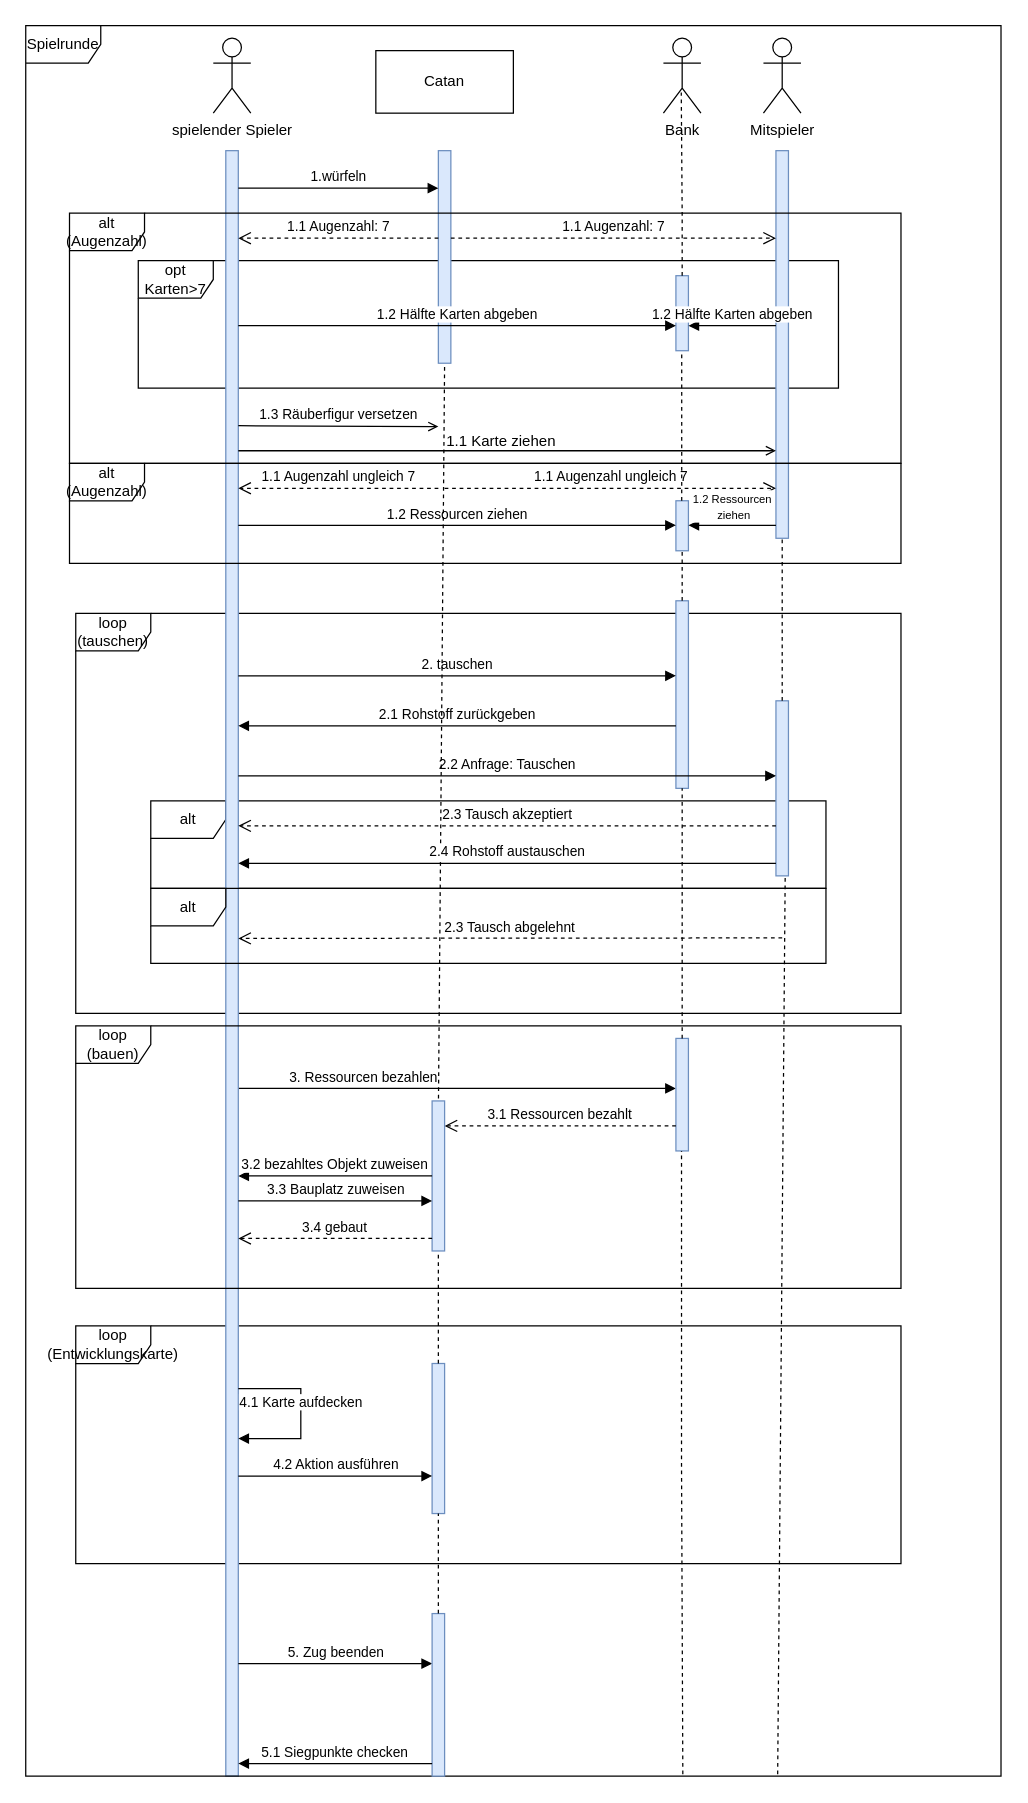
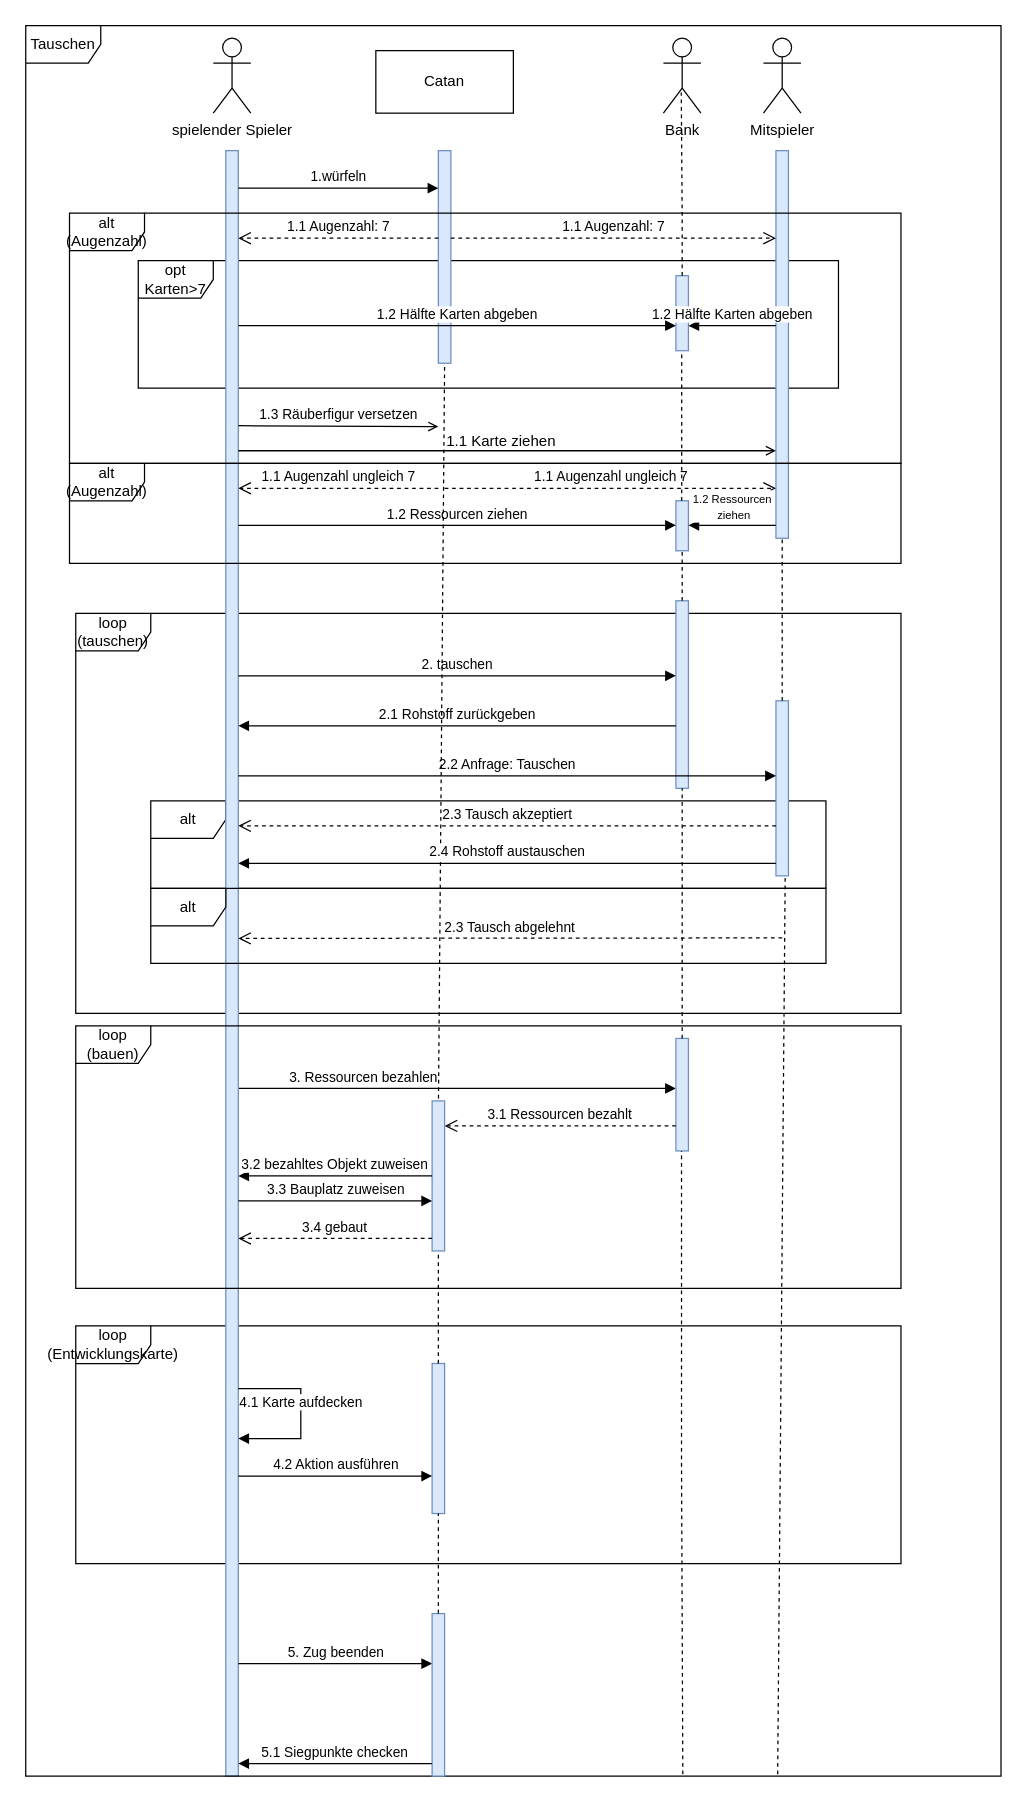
node "Spielrunde": label "Spielrunde" -> "Tauschen"
